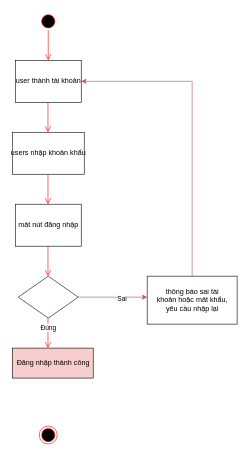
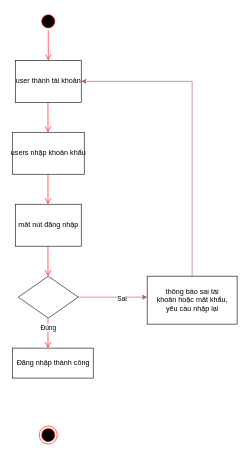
node "Đăng nhập thành công": fillcolor #f8cecc -> #ffffff
